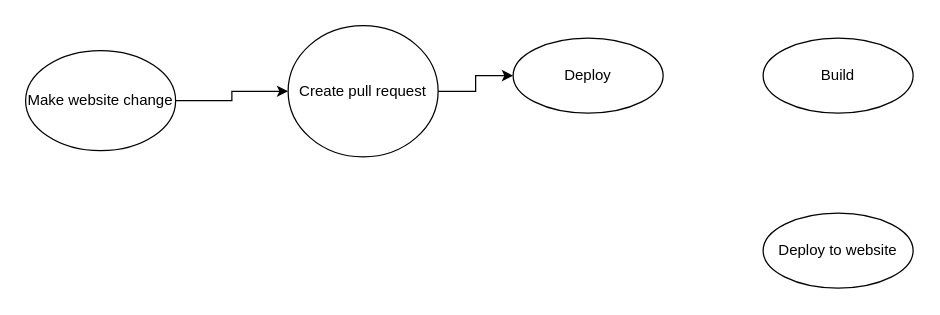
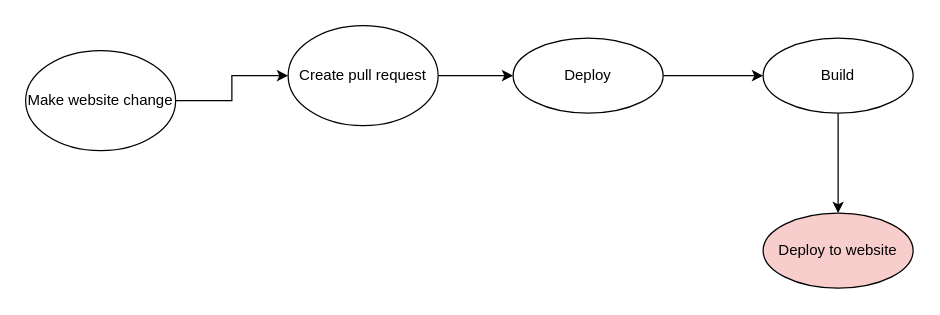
edge "Deploy" -> "Build": added
node "Create pull request": size 150x131 -> 150x100
edge "Build" -> "Deploy to website": added
node "Deploy to website": fillcolor #ffffff -> #f8cecc
